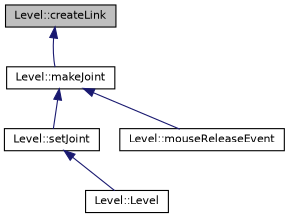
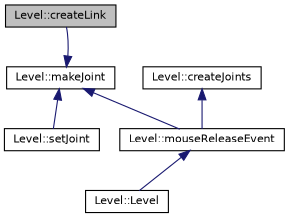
edge "Level::makeJoint" -> "Level::createLink": reversed
node "Level::createJoints": added
edge "Level::Level" -> "Level::setJoint": now "Level::Level" -> "Level::mouseReleaseEvent"
